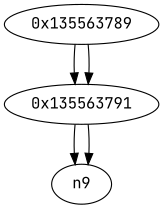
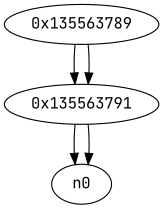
node "n9": label "n9" -> "n0"
